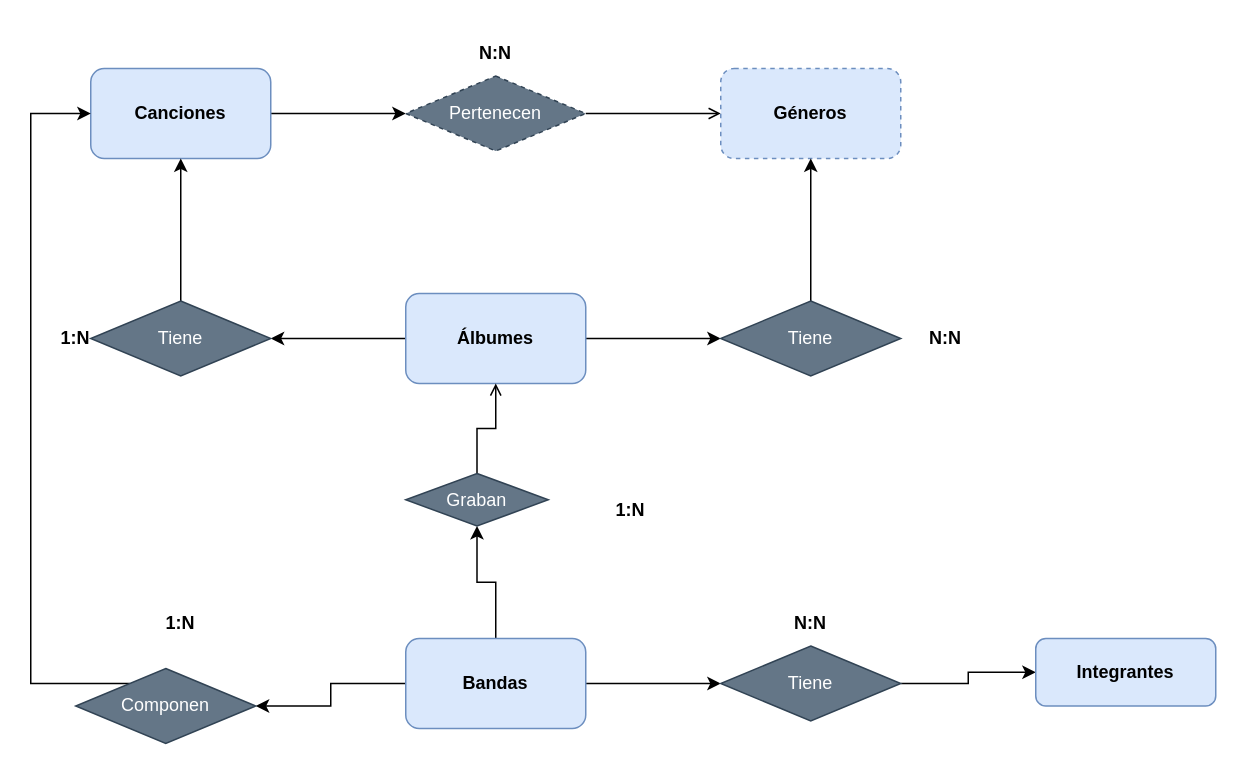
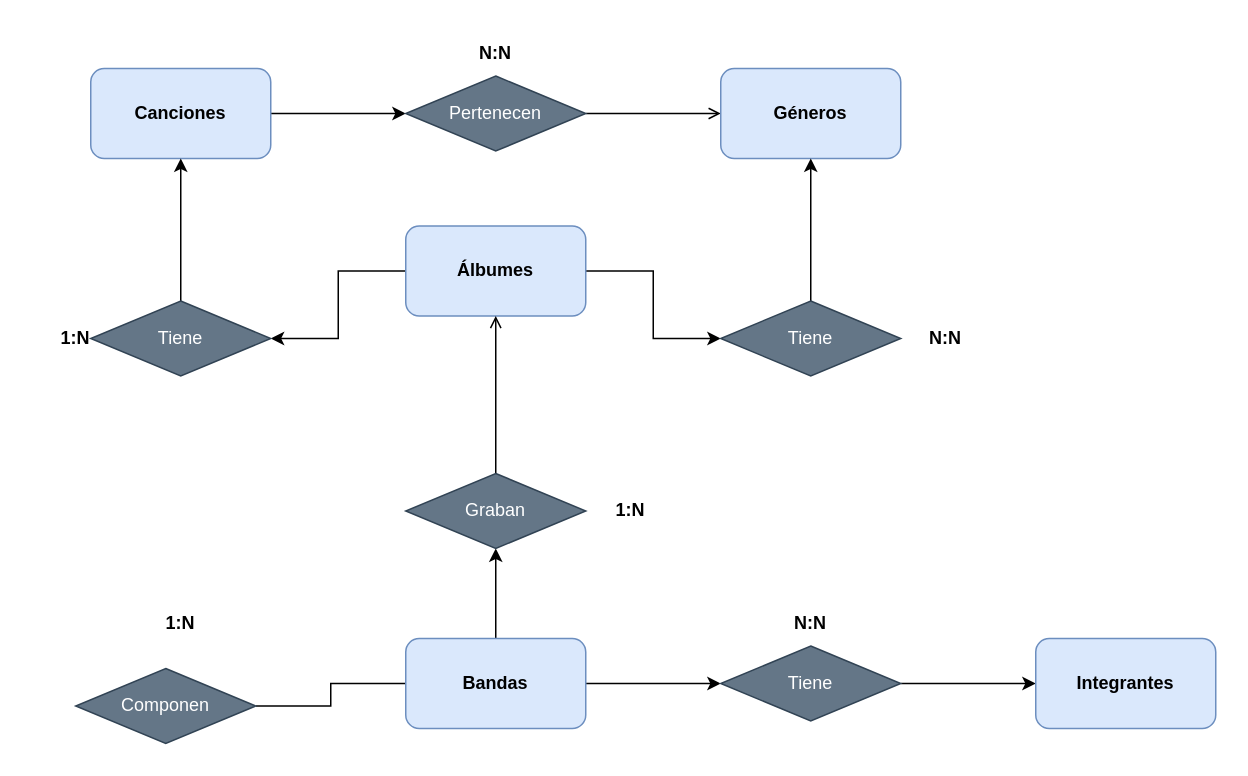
node "Pertenecen": style dashed -> solid
node "Géneros": style dashed -> solid
node "Álbumes": moved (496, 338) -> (496, 271)
edge "Componen" -> "Canciones": removed
node "Graban": size 143x53 -> 180x75
node "Integrantes": size 180x68 -> 180x90
edge "Bandas" -> "Componen": arrowhead classic -> none
